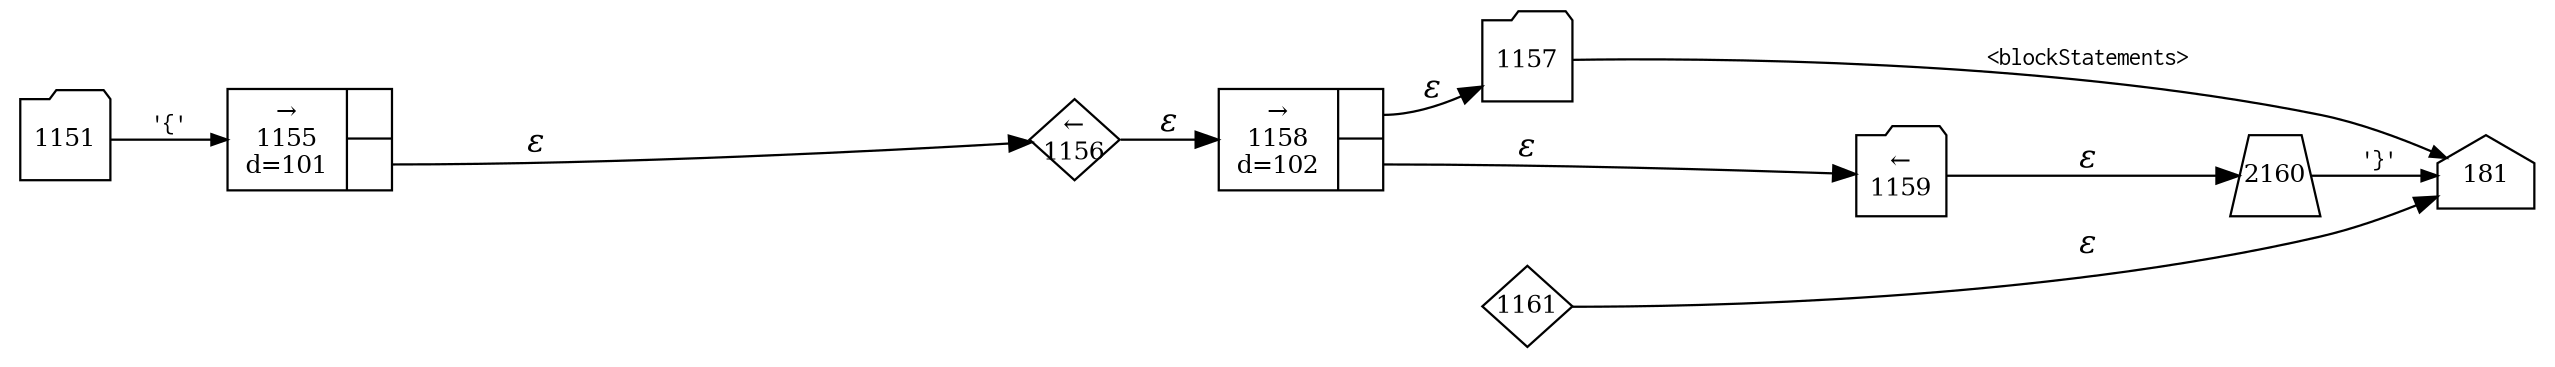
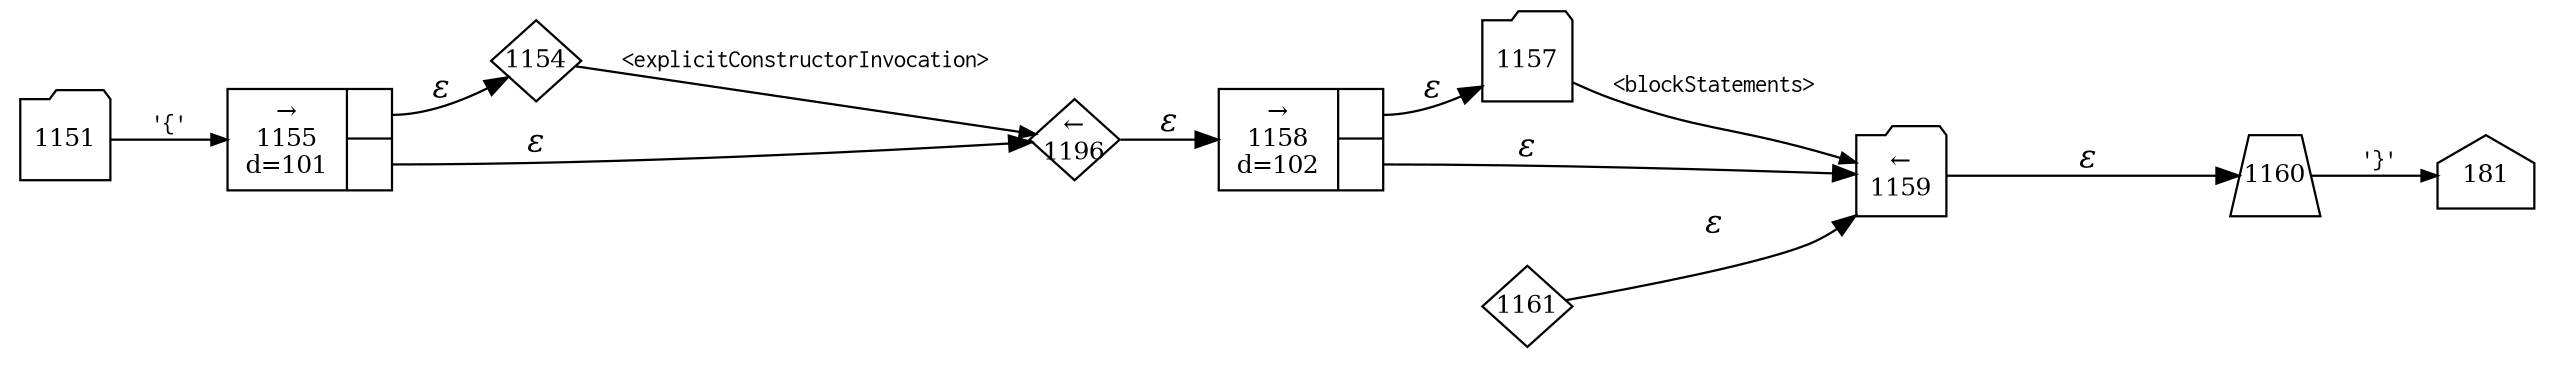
node "1154": added
edge "1157" -> "181": now "1157" -> "← 1159"
node "← 1156": label "← 1156" -> "← 1196"
node "2160": label "2160" -> "1160"
edge "1161" -> "181": now "1161" -> "← 1159"
